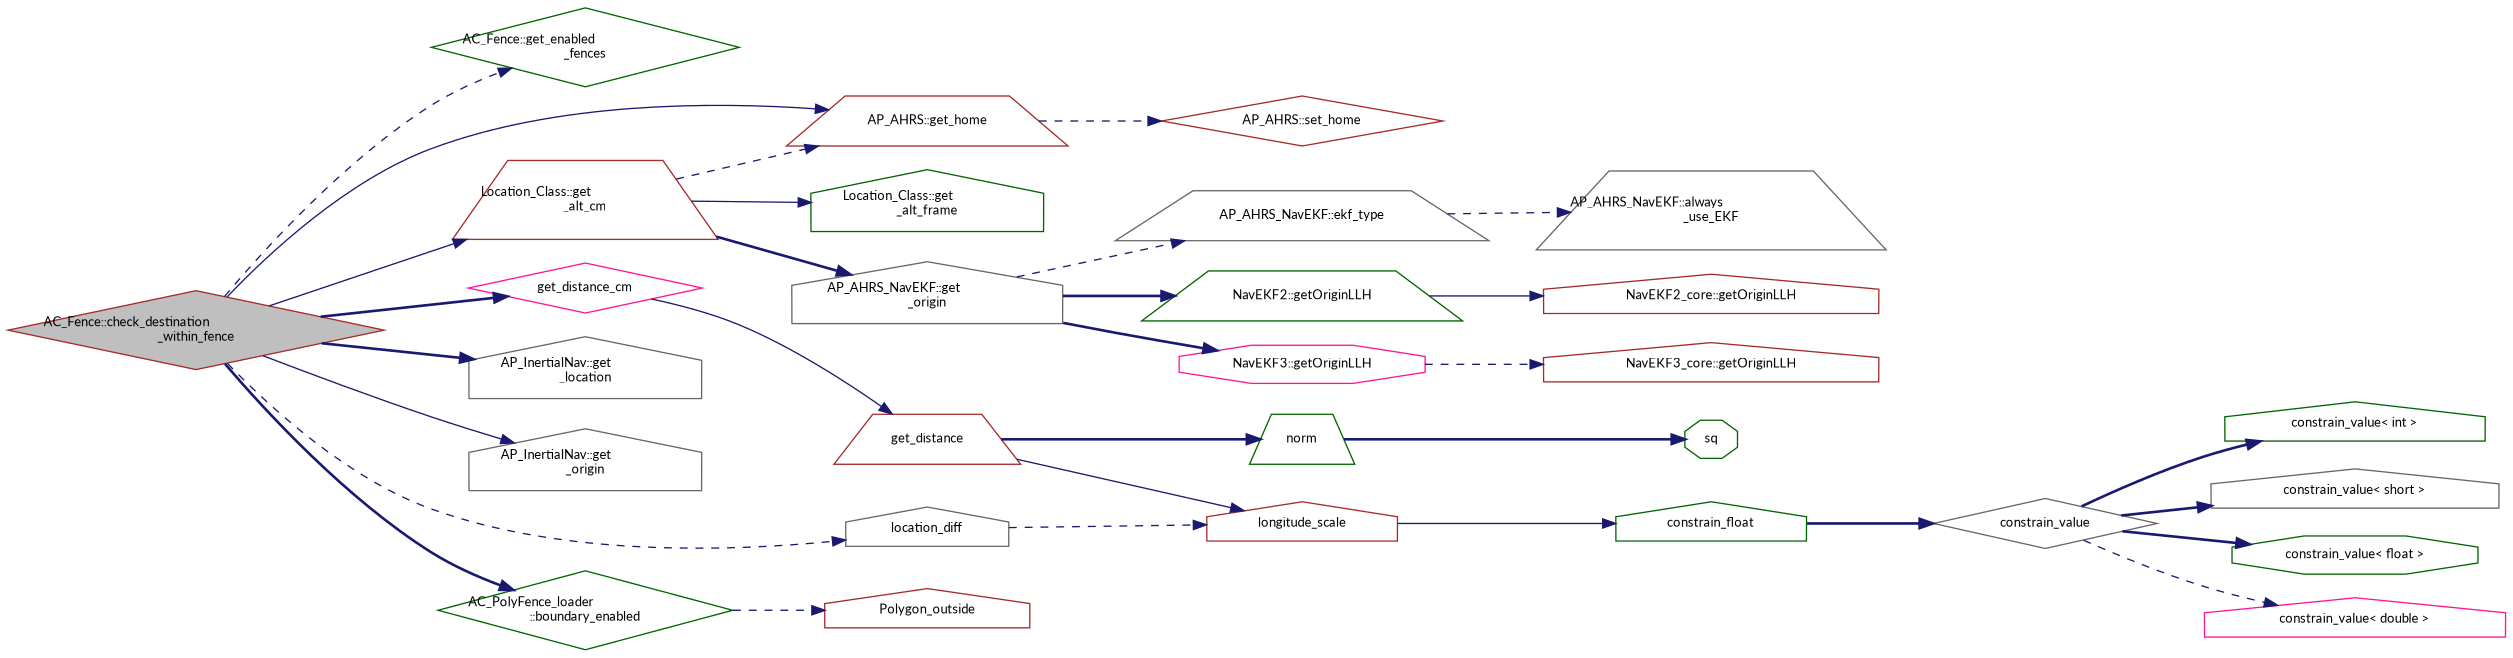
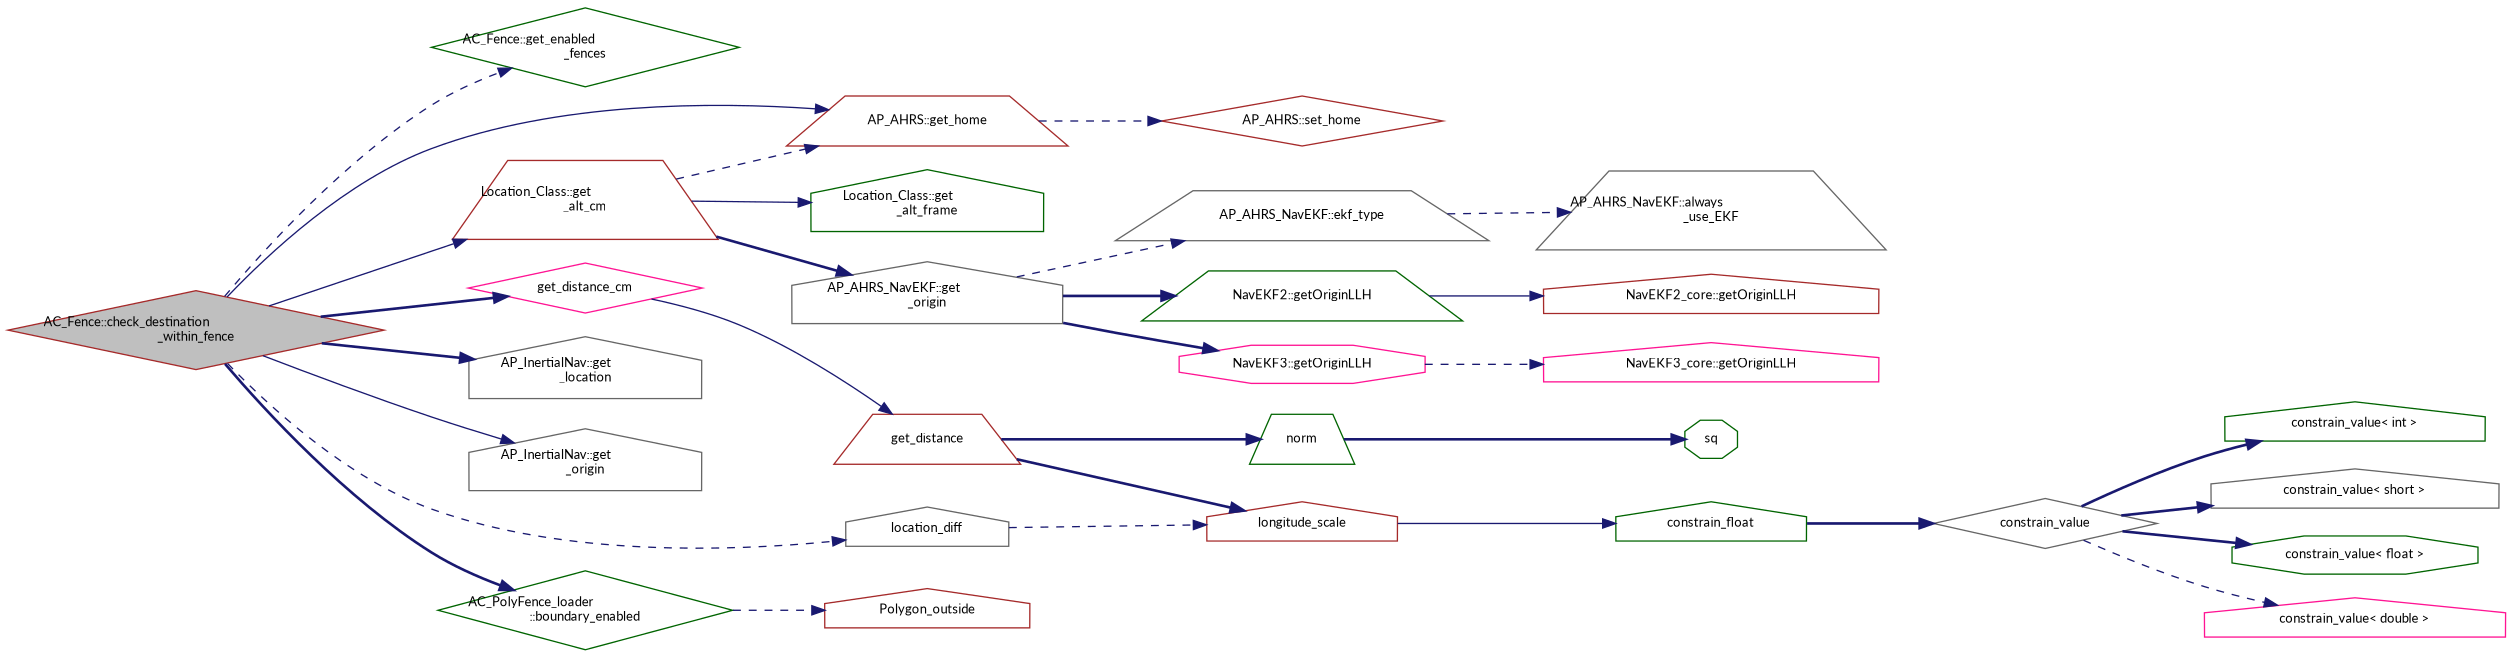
node "NavEKF3_core::getOriginLLH": color brown -> deeppink
edge "get_distance" -> "longitude_scale": style solid -> bold
